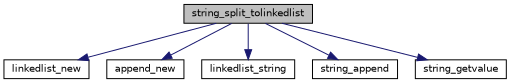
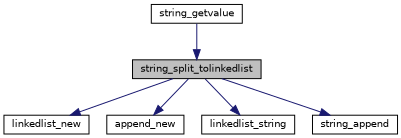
edge "string_split_tolinkedlist" -> "string_getvalue": reversed
